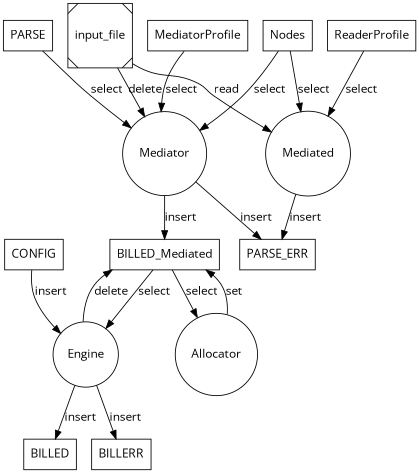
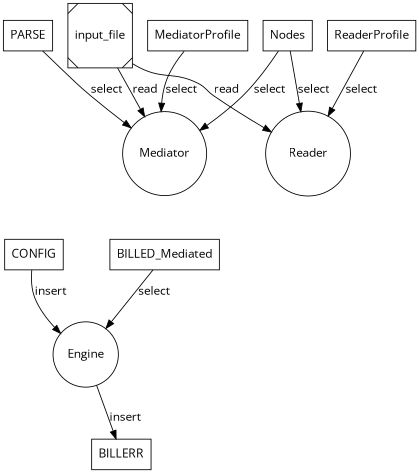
edge "input_file" -> "Mediator": label "delete" -> "read"
node "Mediated": label "Mediated" -> "Reader"
edge "Mediator" -> "BILLED_Mediated": removed, label "insert"
node "PARSE_ERR": removed
edge "Engine" -> "BILLED_Mediated": removed, label "delete"
node "Allocator": removed
node "BILLED": removed
